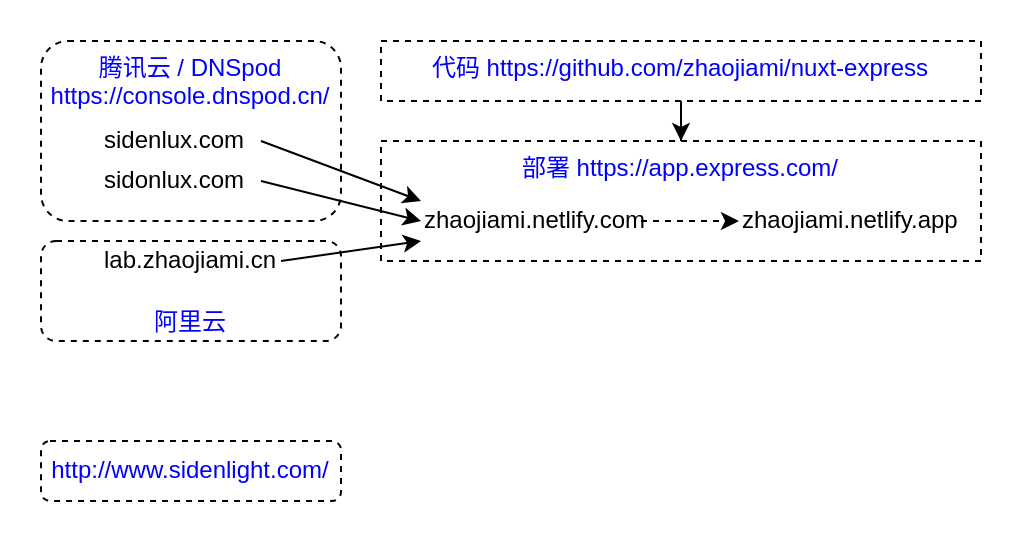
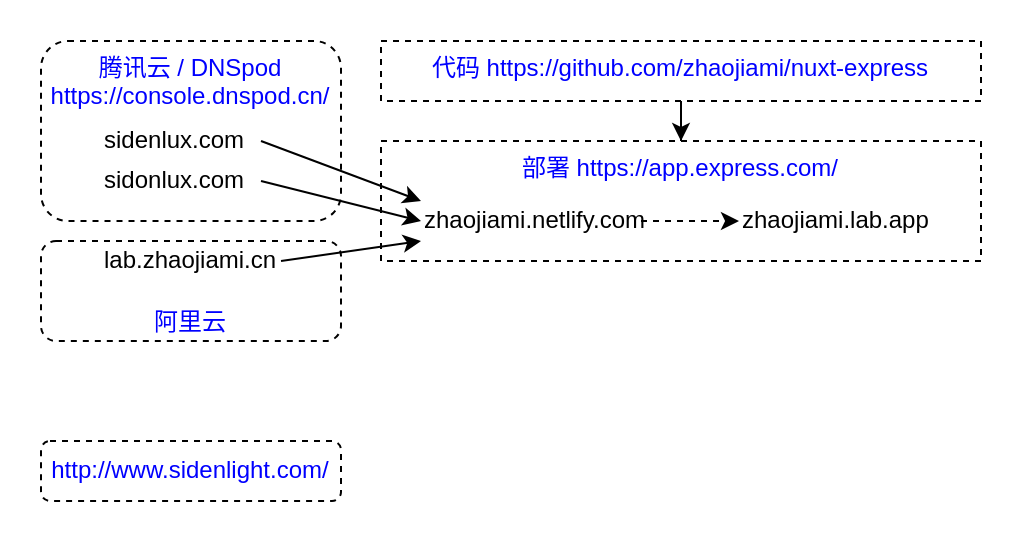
node "zhaojiami.netlify.app": label "zhaojiami.netlify.app" -> "zhaojiami.lab.app"
